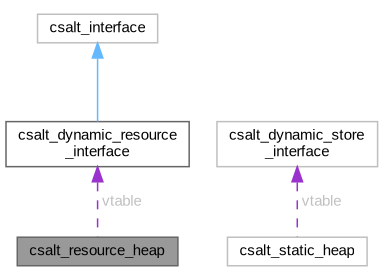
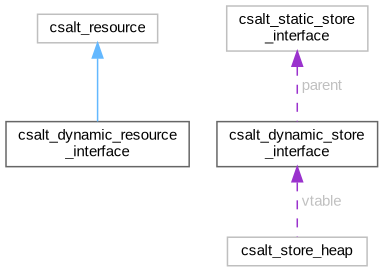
node "csalt_interface": label "csalt_interface" -> "csalt_resource"
node "csalt_static_store _interface": added
node "csalt_dynamic_store _interface": color grey75 -> gray40
node "csalt_resource_heap": removed
node "csalt_static_heap": label "csalt_static_heap" -> "csalt_store_heap"
